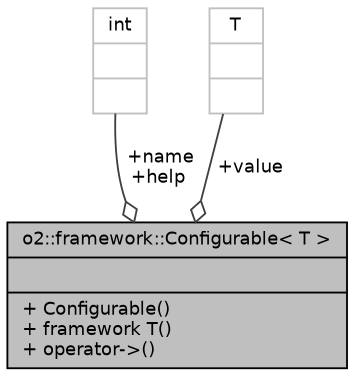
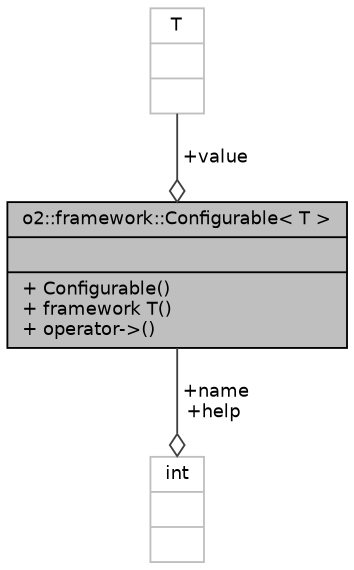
edge "int" -> "o2::framework::Configurable< T >": reversed
